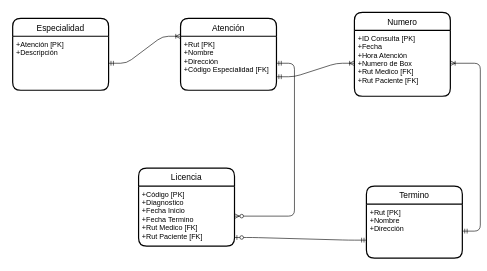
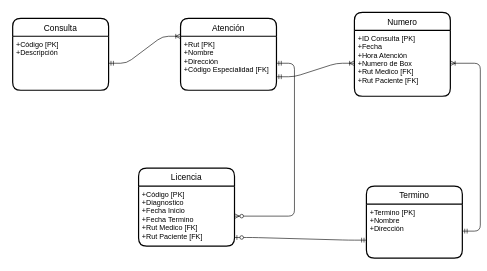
node "Especialidad": label "Especialidad" -> "Consulta"
node "+Atención [PK] +Descripción": label "+Atención [PK] +Descripción" -> "+Código [PK] +Descripción"
node "+Rut [PK] +Nombre +Dirección": label "+Rut [PK] +Nombre +Dirección" -> "+Termino [PK] +Nombre +Dirección"
